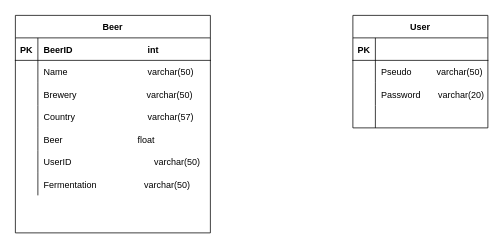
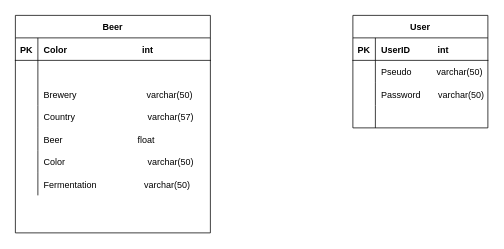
node "UserID int": added
node "BeerID int": label "BeerID int" -> "Color int"
node "Name varchar(50)": removed
node "Password varchar(20)": label "Password varchar(20)" -> "Password varchar(50)"
node "UserID varchar(50)": label "UserID varchar(50)" -> "Color varchar(50)"
